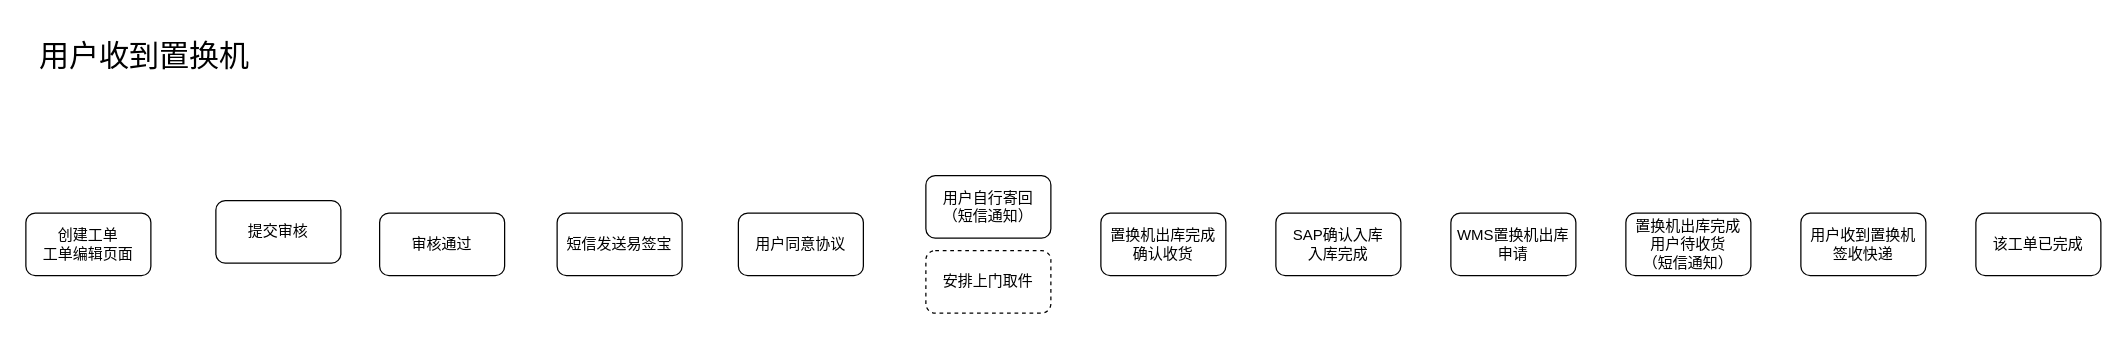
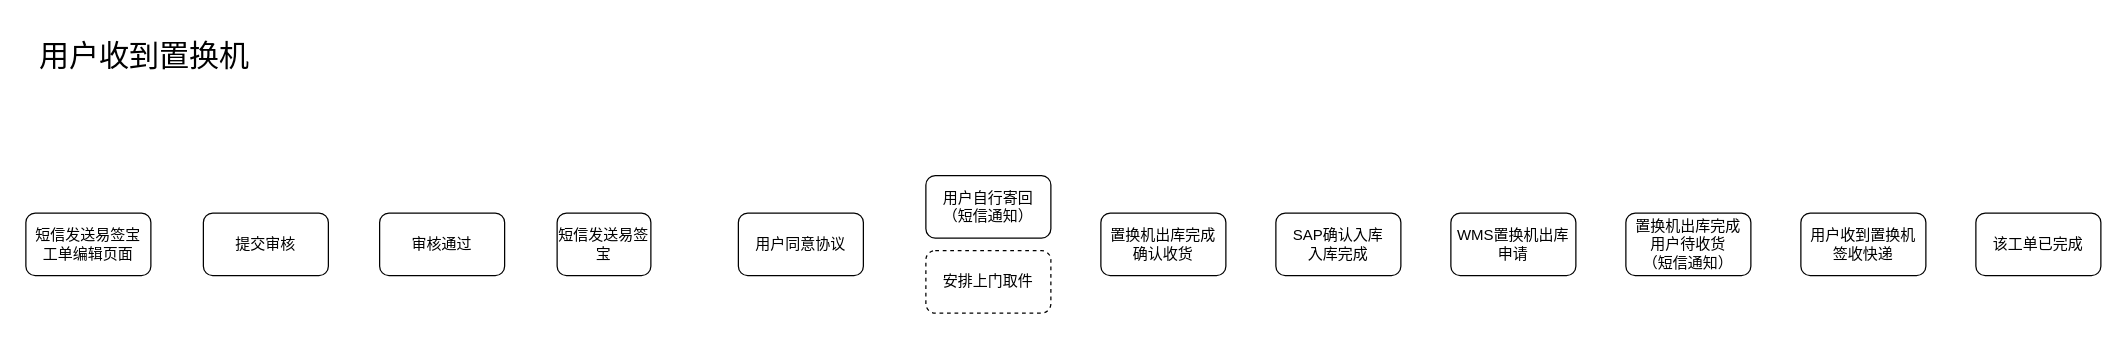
node "提交审核": moved (278, 232) -> (266, 244)
node "创建工单 工单编辑页面": label "创建工单 工单编辑页面" -> "短信发送易签宝 工单编辑页面"
node "短信发送易签宝": size 125x63 -> 94x63
